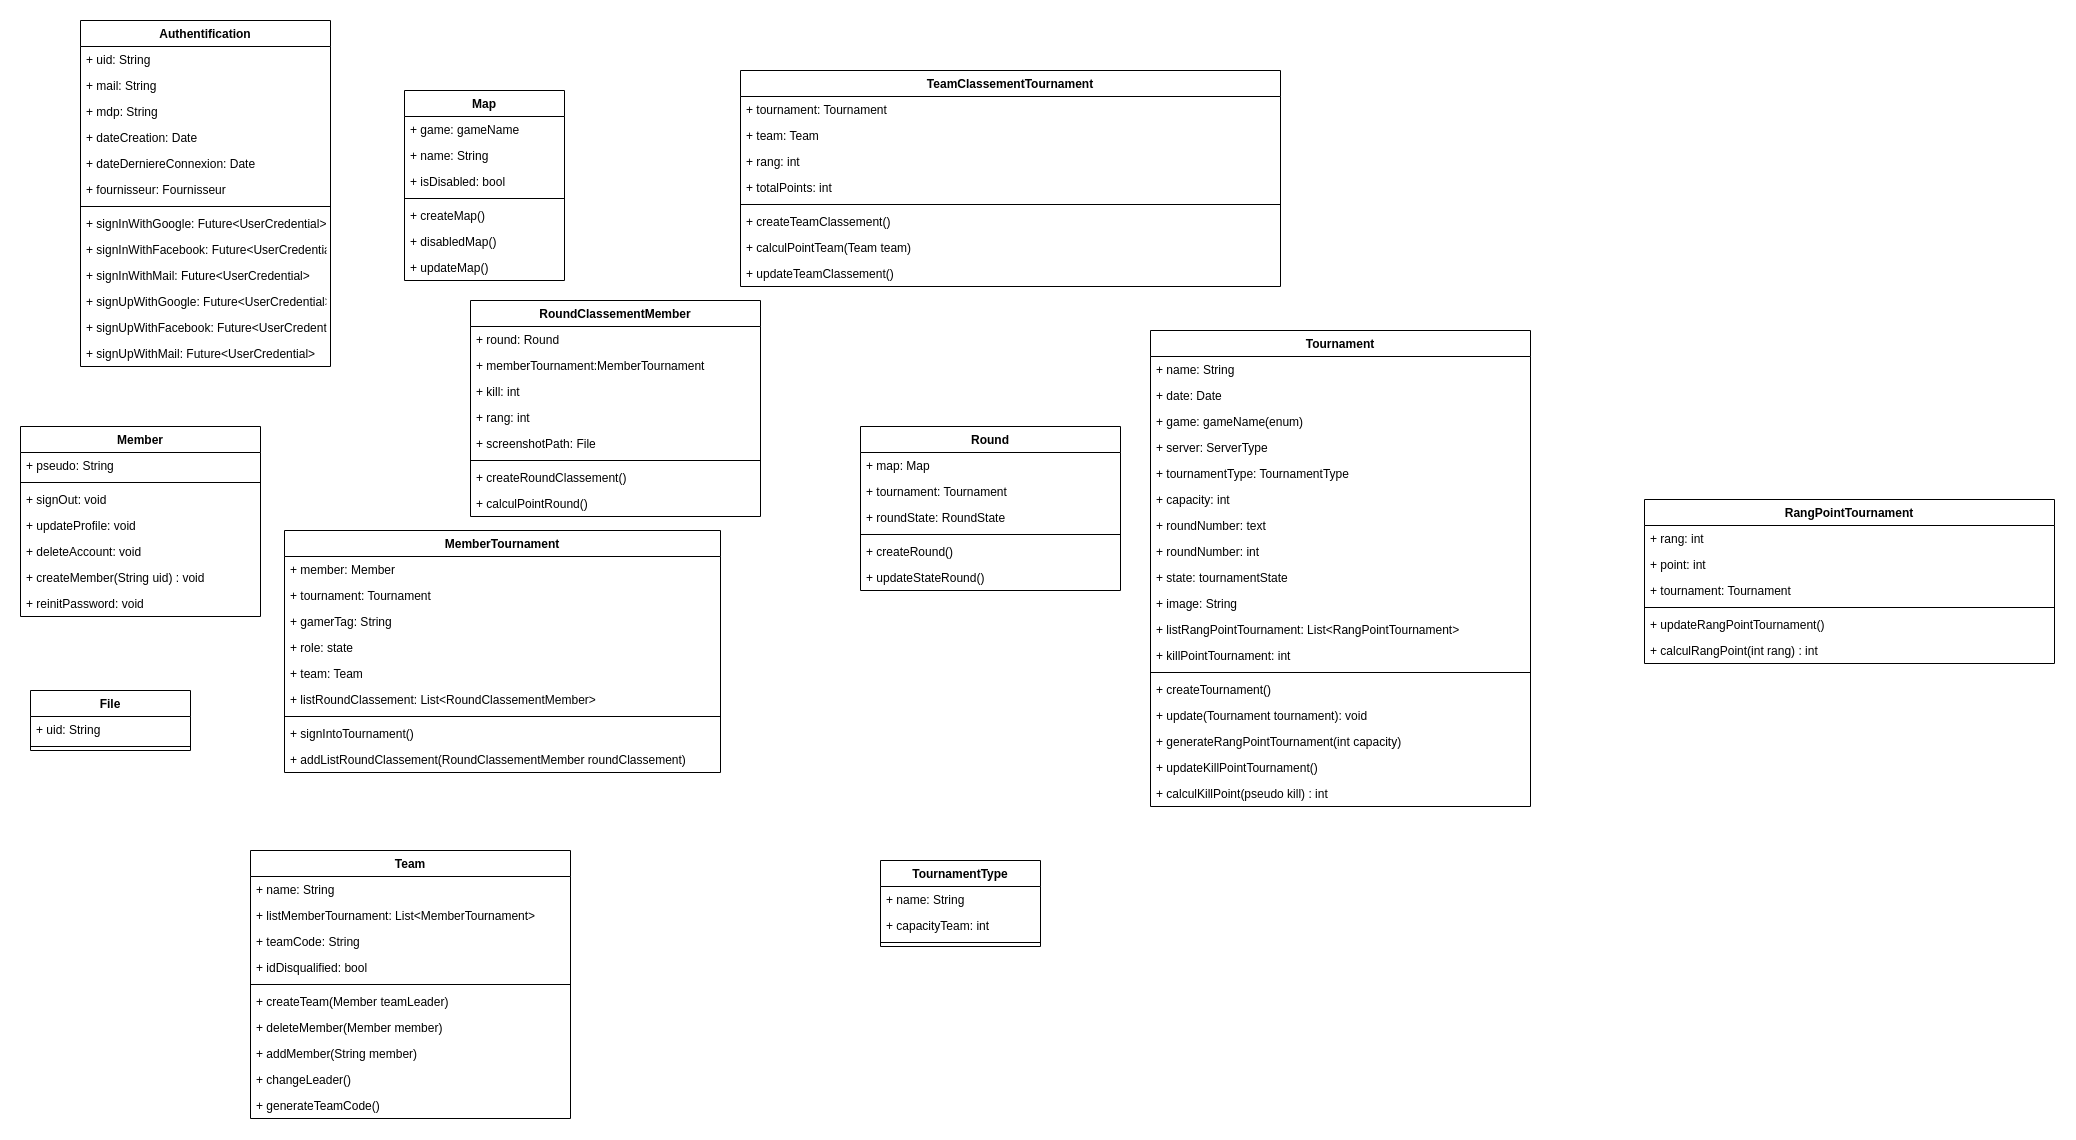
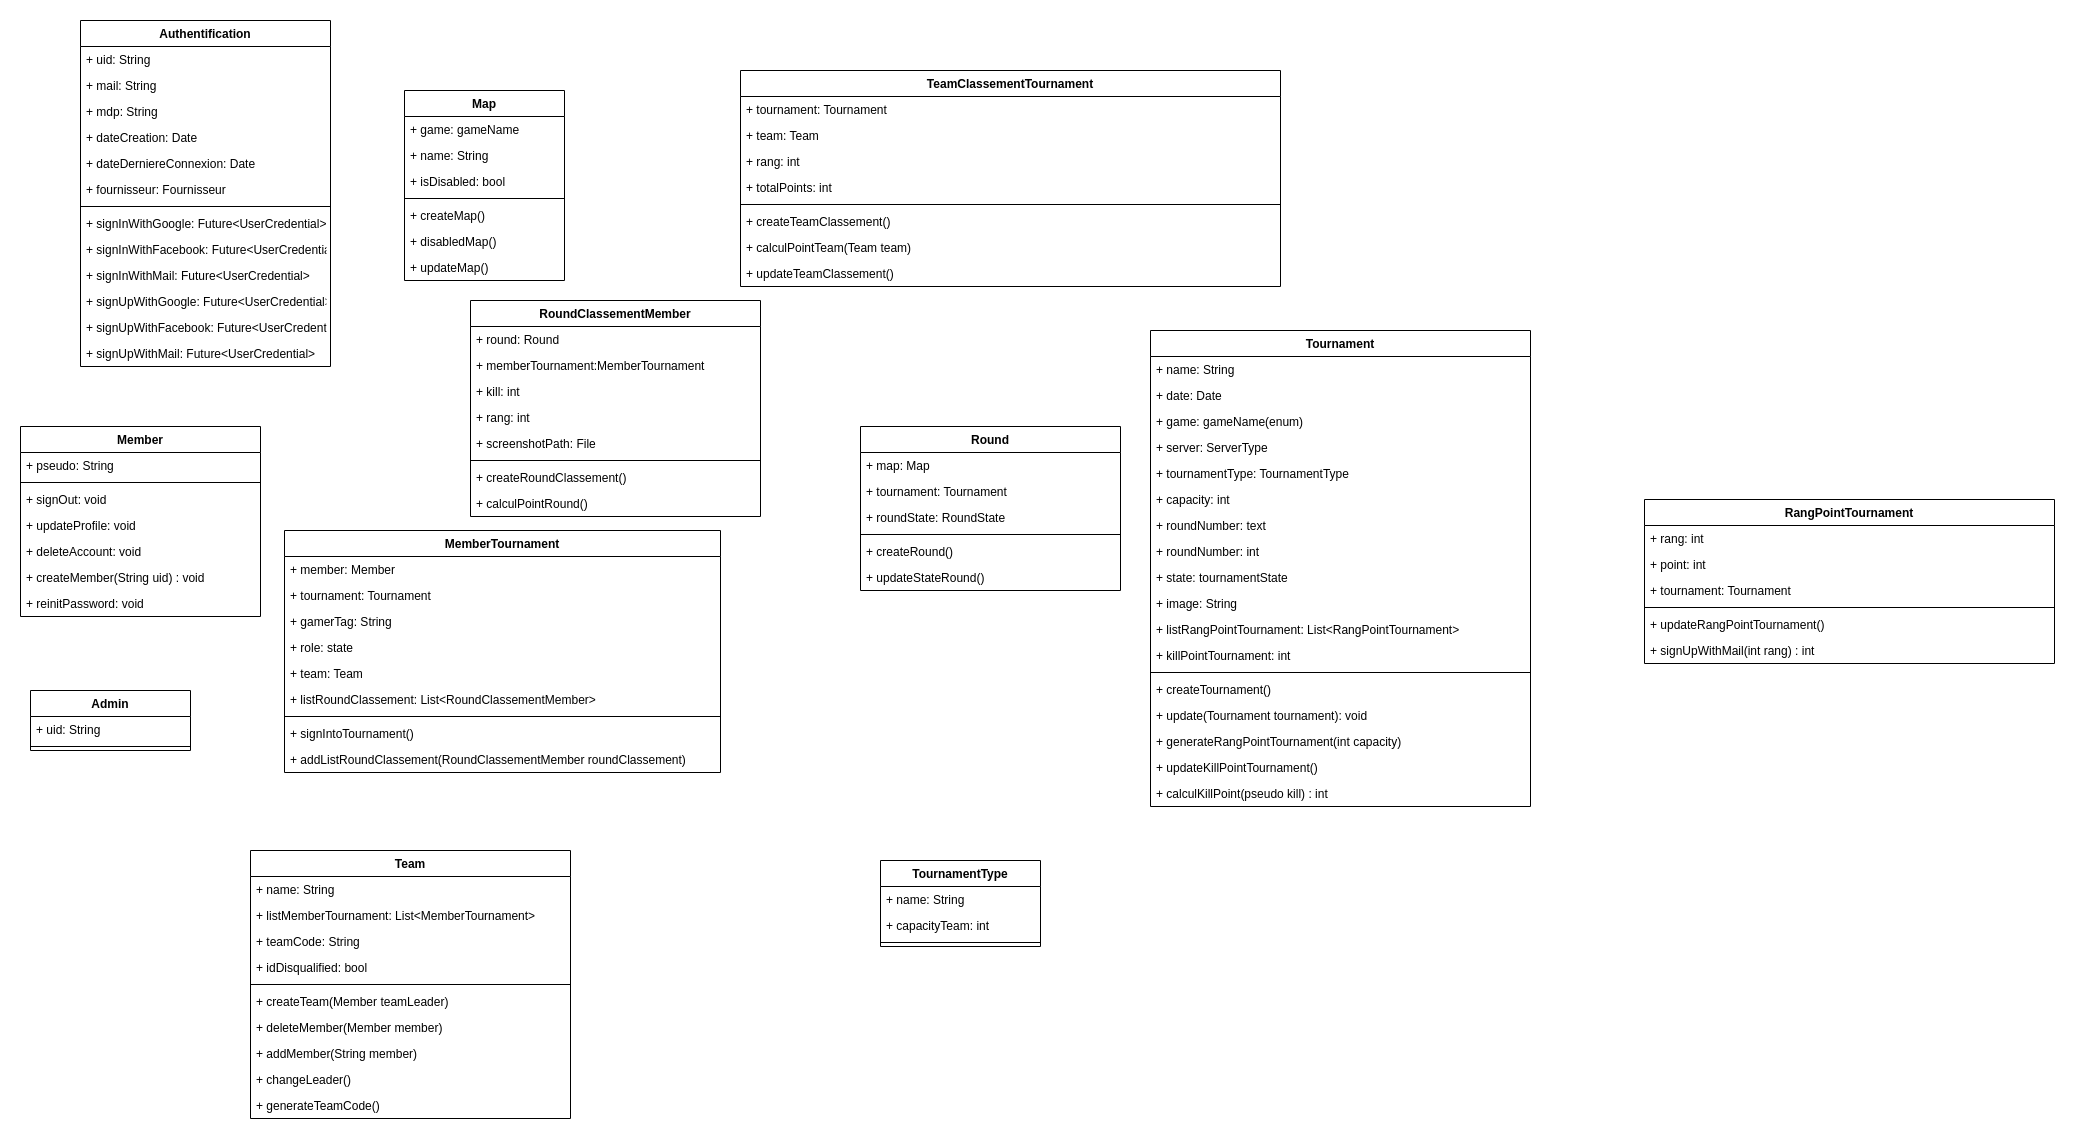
node "+ calculRangPoint(int rang) : int": label "+ calculRangPoint(int rang) : int" -> "+ signUpWithMail(int rang) : int"
node "File": label "File" -> "Admin"
